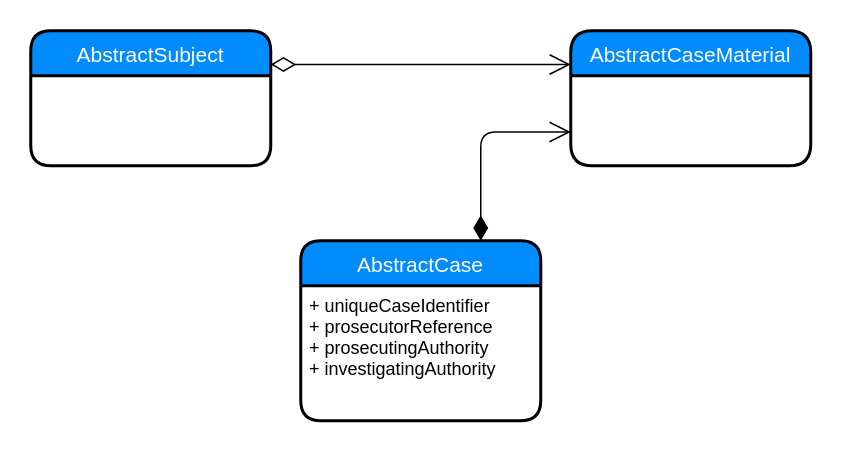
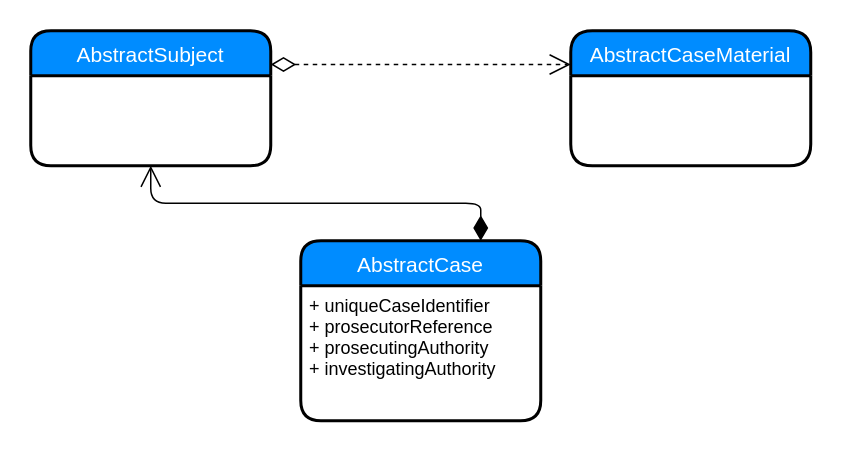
edge "AbstractSubject" -- "AbstractCaseMaterial": style solid -> dashed
edge "AbstractCaseMaterial" -- "AbstractCase": now "AbstractSubject" -- "AbstractCase"
